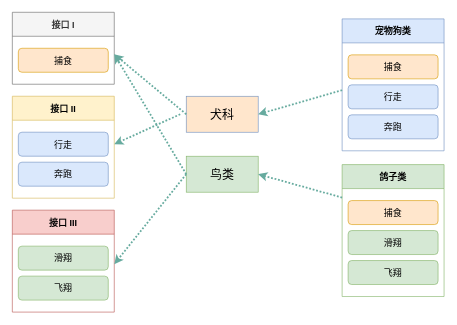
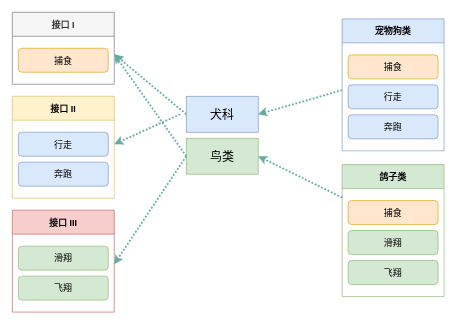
node "犬科": fillcolor #ffe6cc -> #dae8fc
node "鸟类": moved (222, 174) -> (222, 156)
